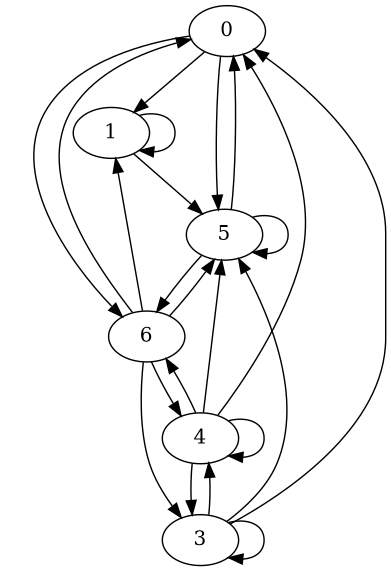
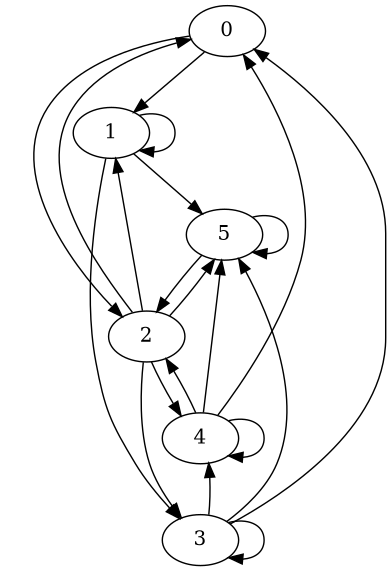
edge "0" -> "5": removed
edge "5" -> "0": removed
node "6": label "6" -> "2"
edge "4" -> "3": now "1" -> "3"
